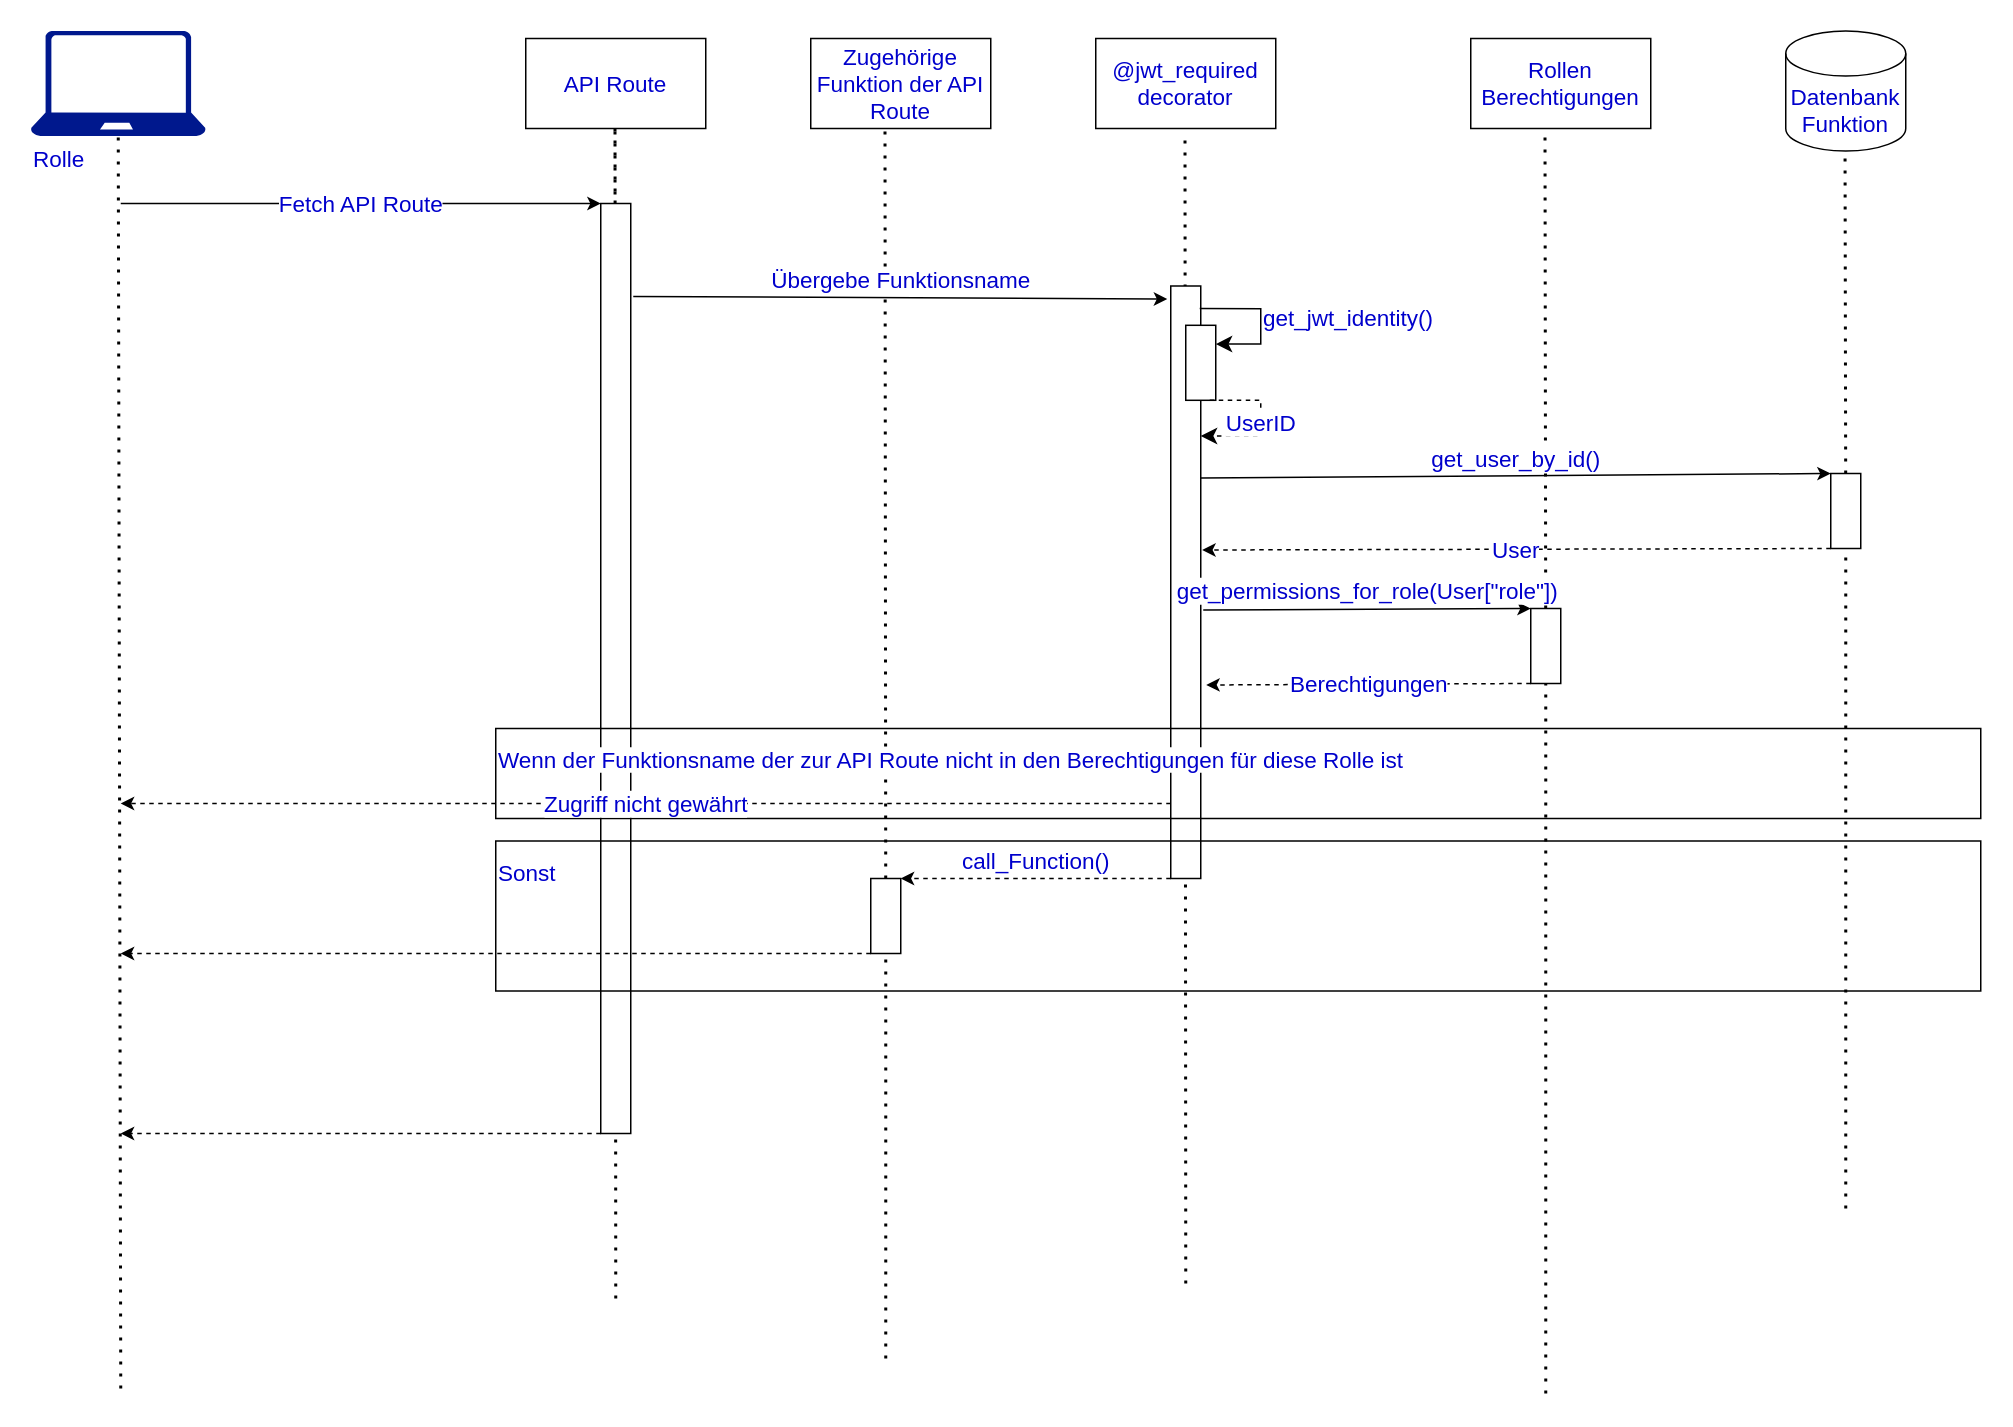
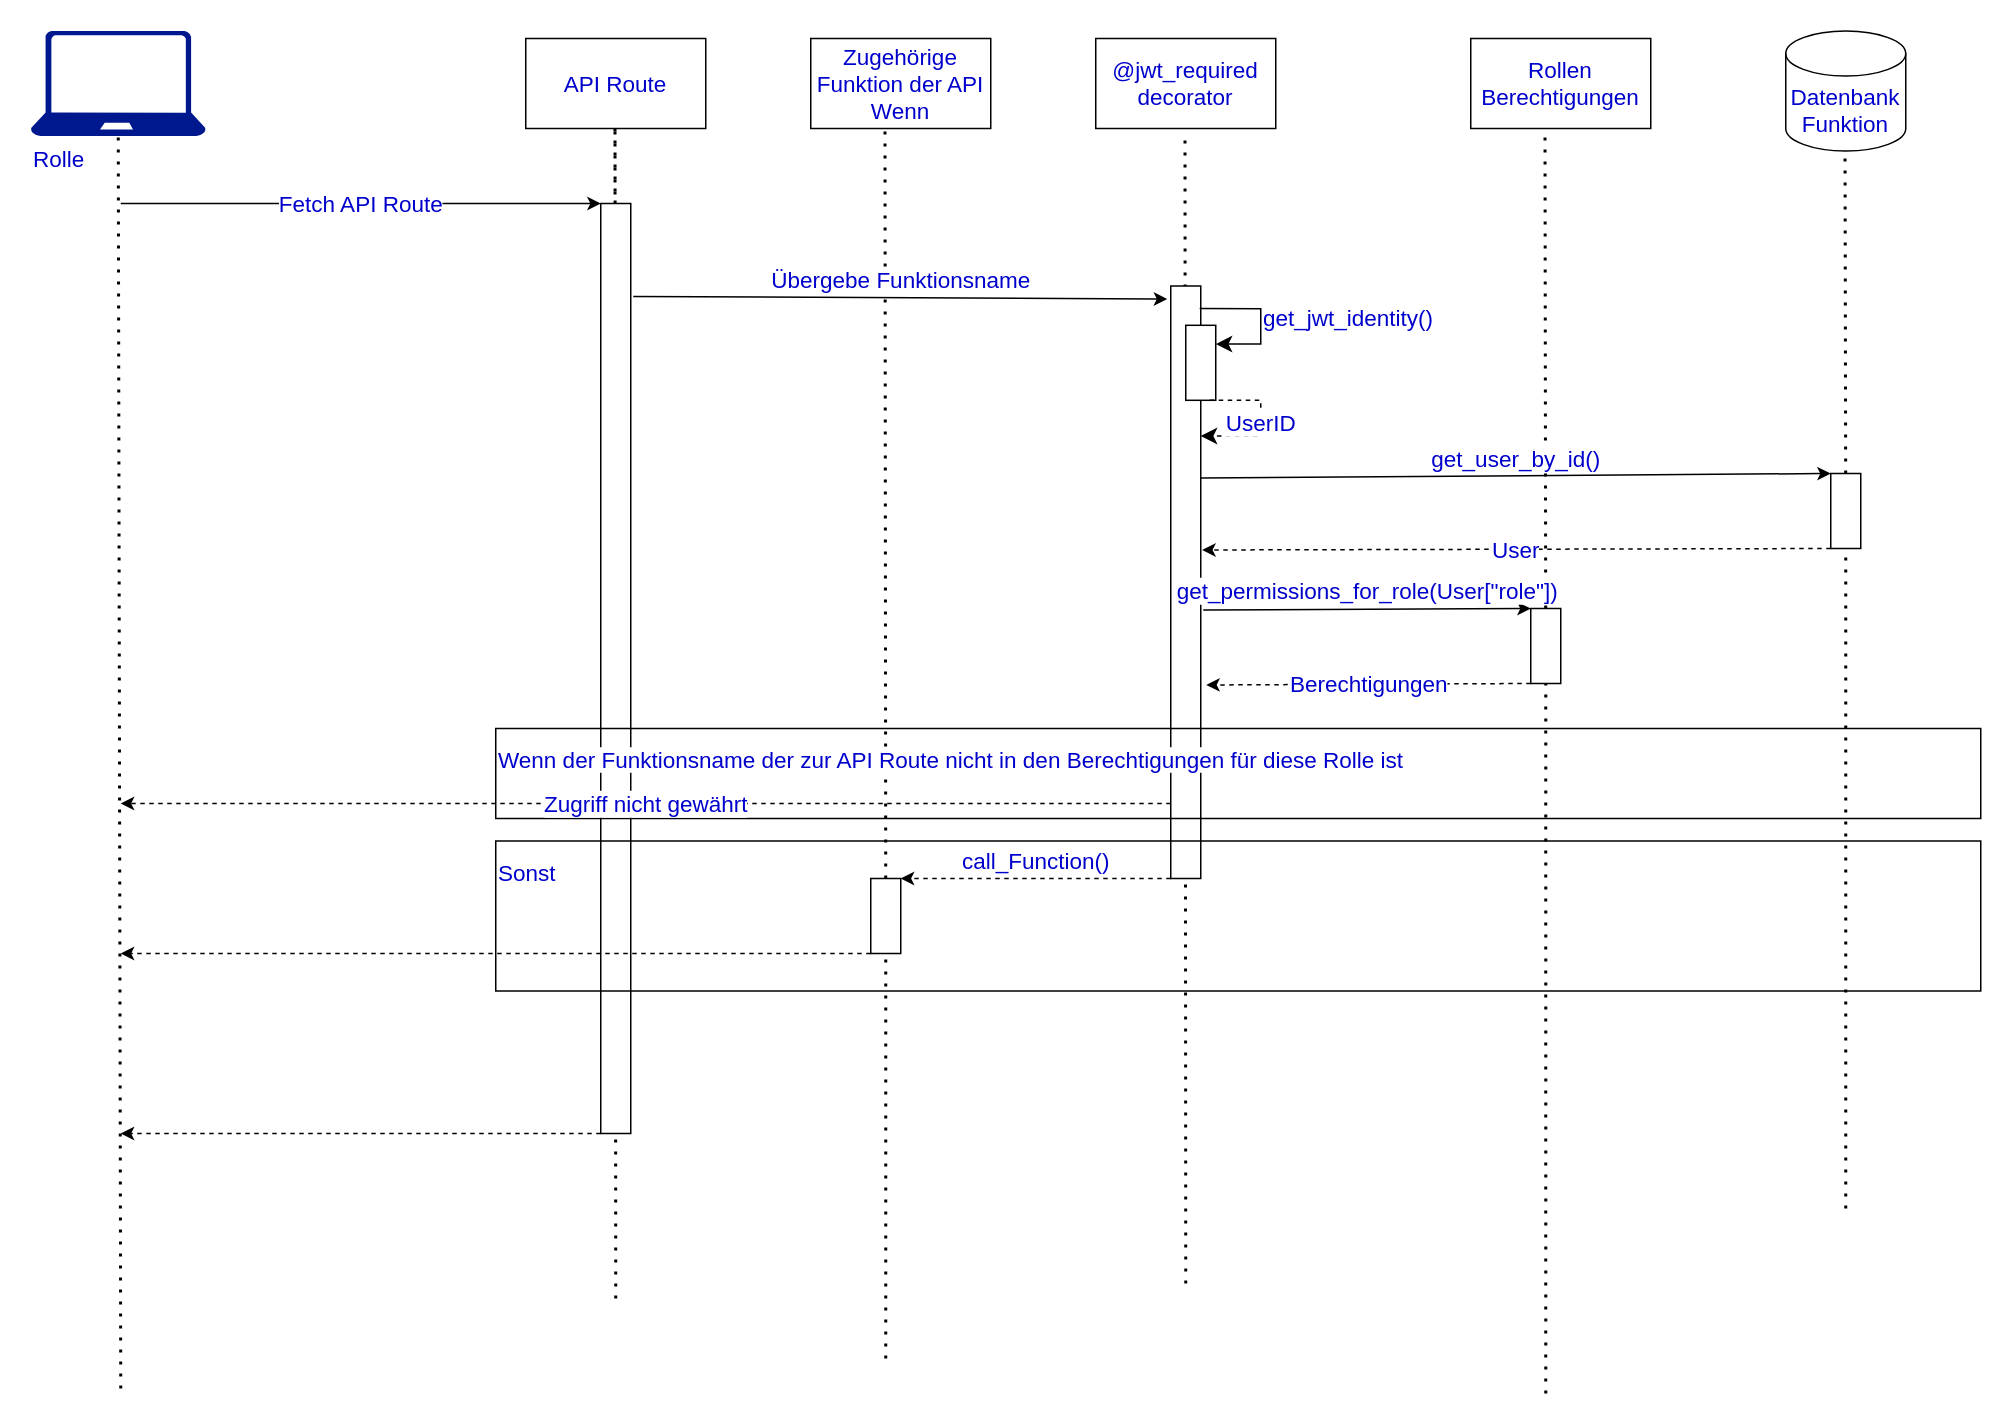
node "Zugehörige Funktion der API Route": label "Zugehörige Funktion der API Route" -> "Zugehörige Funktion der API Wenn"
